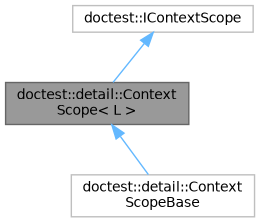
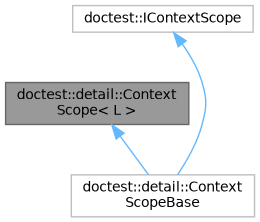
edge "doctest::detail::Context Scope< L >" -> "doctest::IContextScope": now "doctest::detail::Context ScopeBase" -> "doctest::IContextScope"
